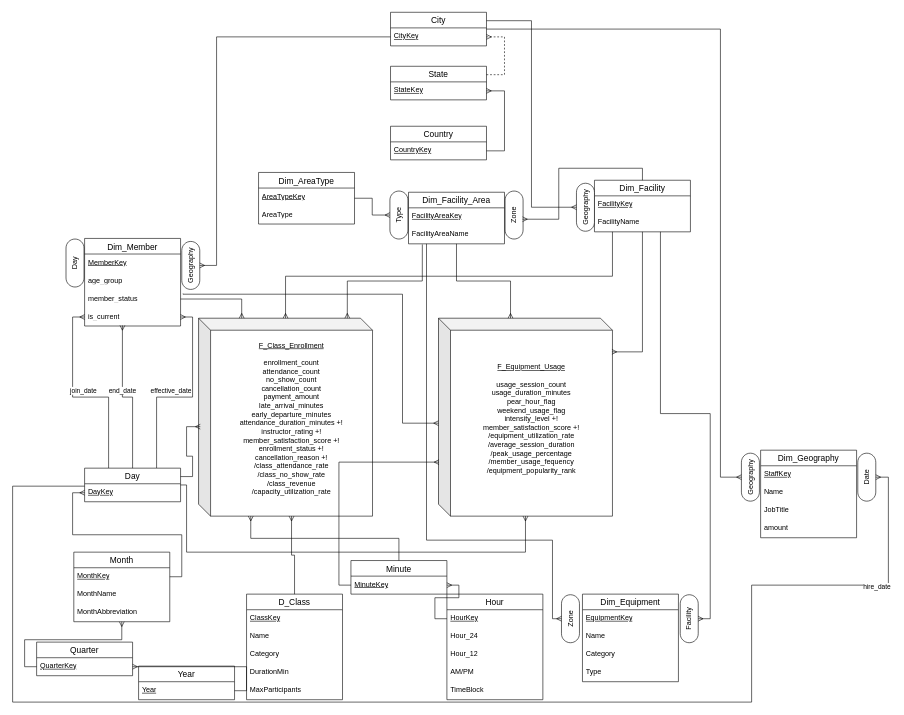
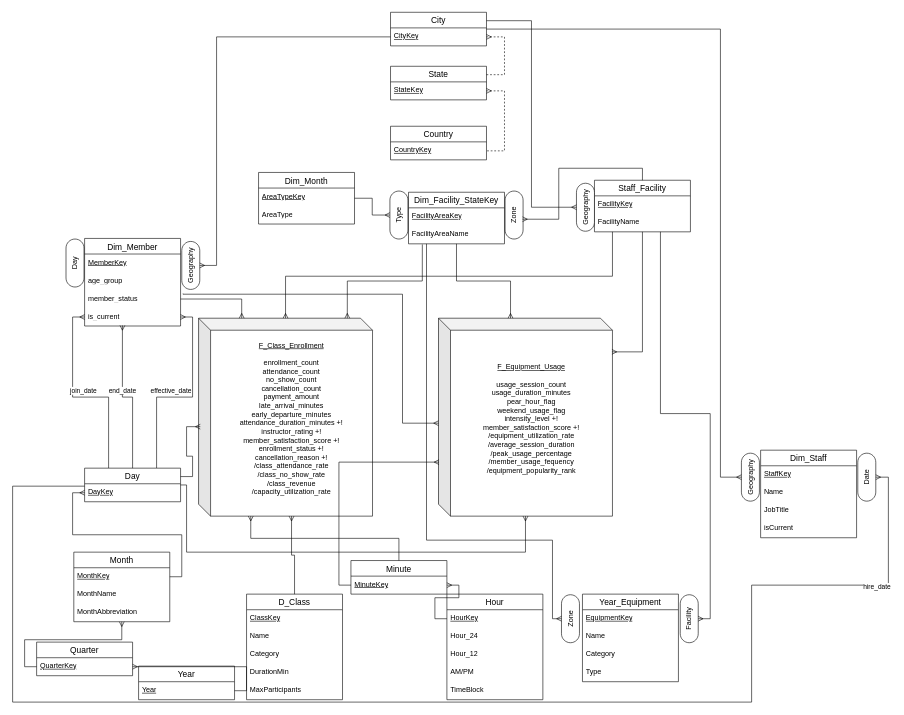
edge "CountryKey" -> "StateKey": style solid -> dashed
node "Dim_AreaType": label "Dim_AreaType" -> "Dim_Month"
node "Dim_Facility": label "Dim_Facility" -> "Staff_Facility"
node "Dim_Facility_Area": label "Dim_Facility_Area" -> "Dim_Facility_StateKey"
node "Dim_Geography": label "Dim_Geography" -> "Dim_Staff"
node "amount": label "amount" -> "isCurrent"
node "Dim_Equipment": label "Dim_Equipment" -> "Year_Equipment"
